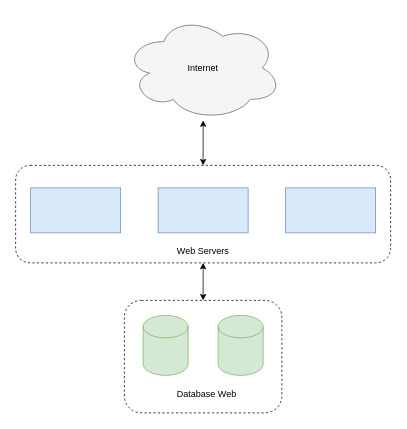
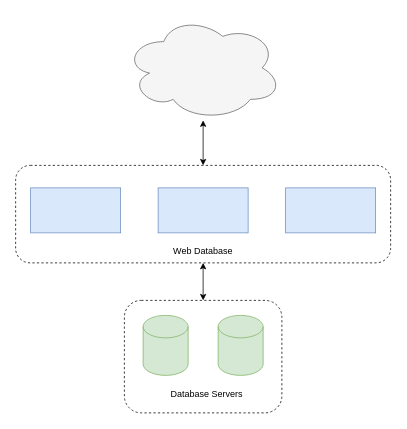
node "Internet": removed
node "Web Servers": label "Web Servers" -> "Web Database"
node "Database Web": label "Database Web" -> "Database Servers"
